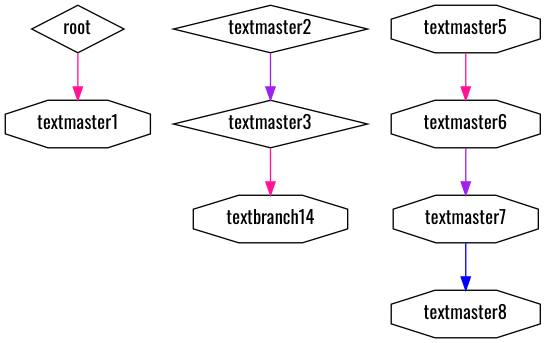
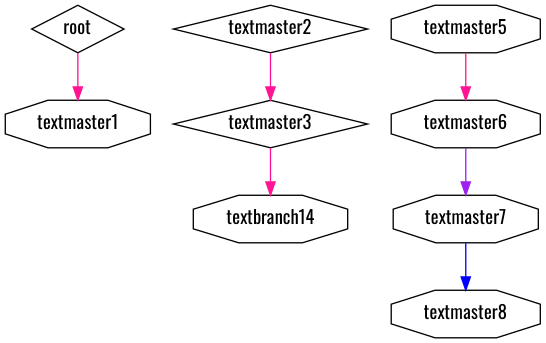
edge "textmaster2" -> "textmaster3": color purple -> deeppink
